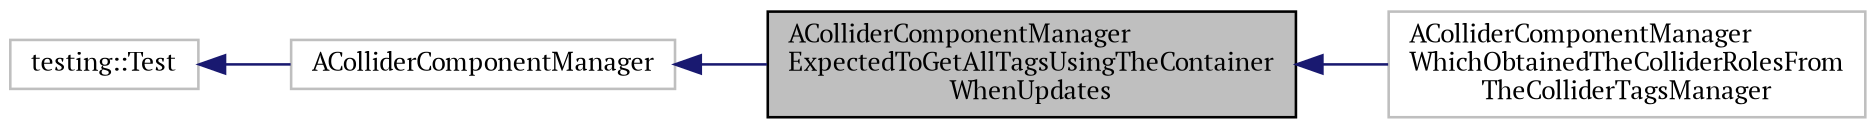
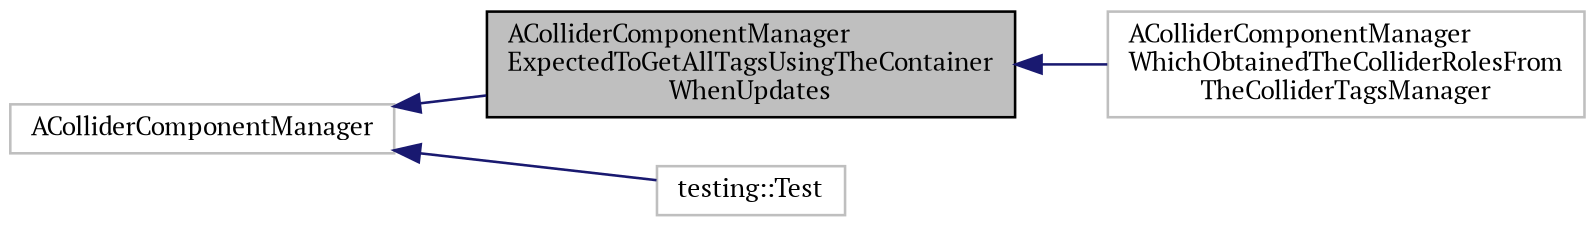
edge "AColliderComponentManager" -> "testing::Test": reversed
